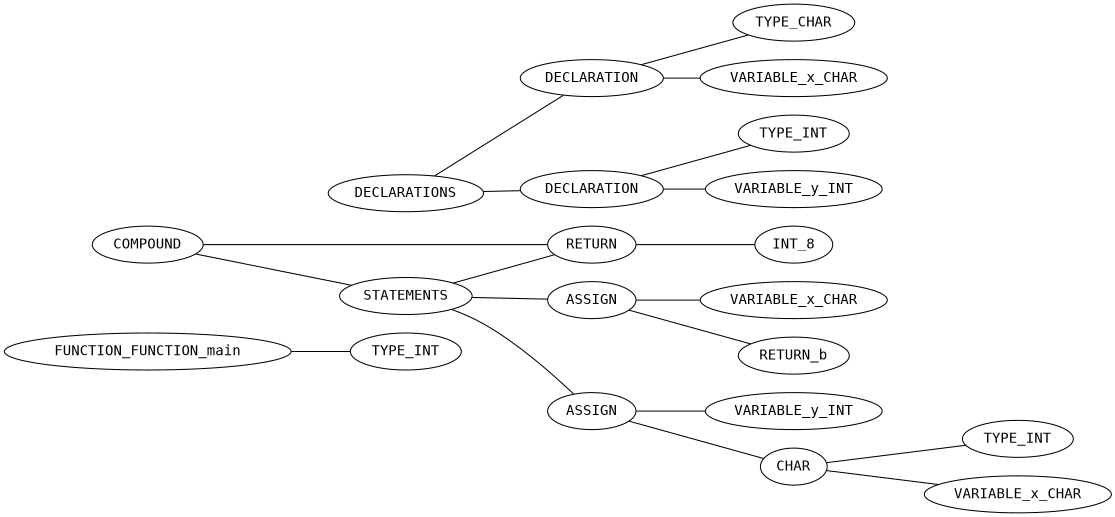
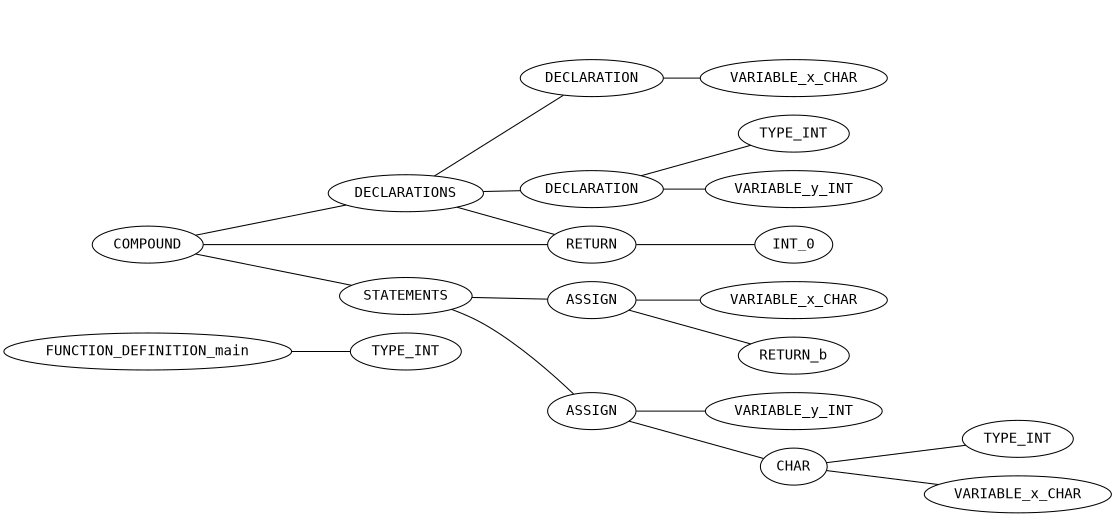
node "TYPE_CHAR": removed
edge "DECLARATIONS" -- "COMPOUND": added
node "INT_8": label "INT_8" -> "INT_0"
edge "RETURN" -- "STATEMENTS": now "RETURN" -- "DECLARATIONS"
node "FUNCTION_FUNCTION_main": label "FUNCTION_FUNCTION_main" -> "FUNCTION_DEFINITION_main"
